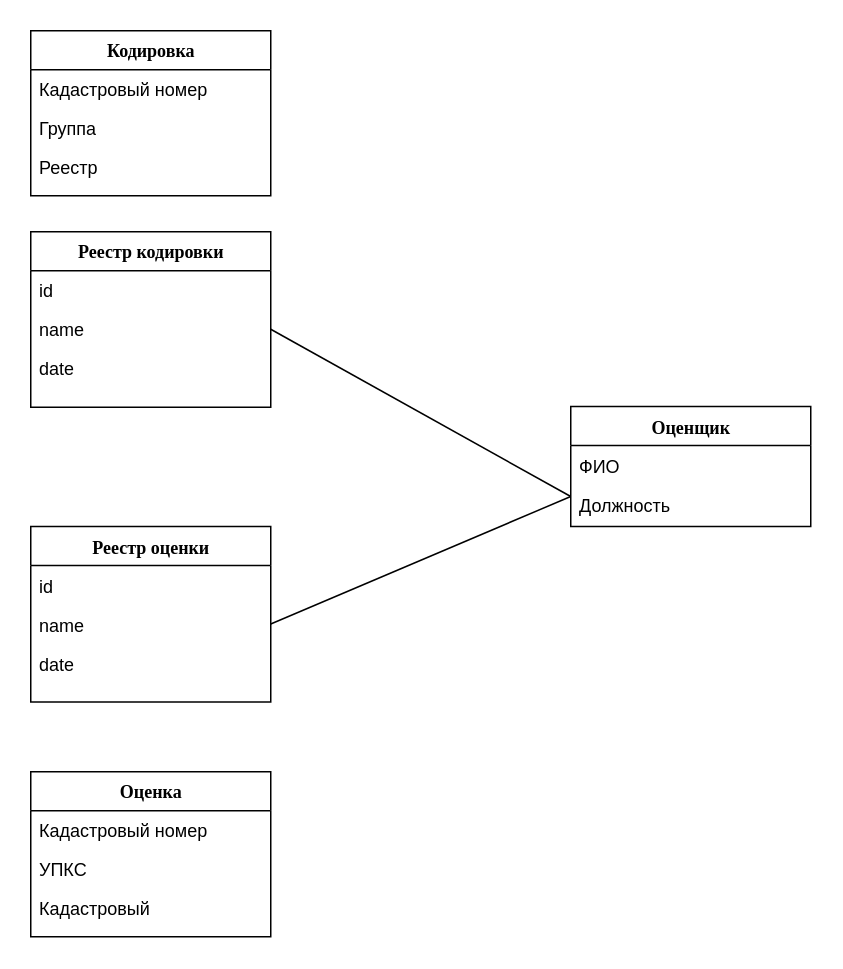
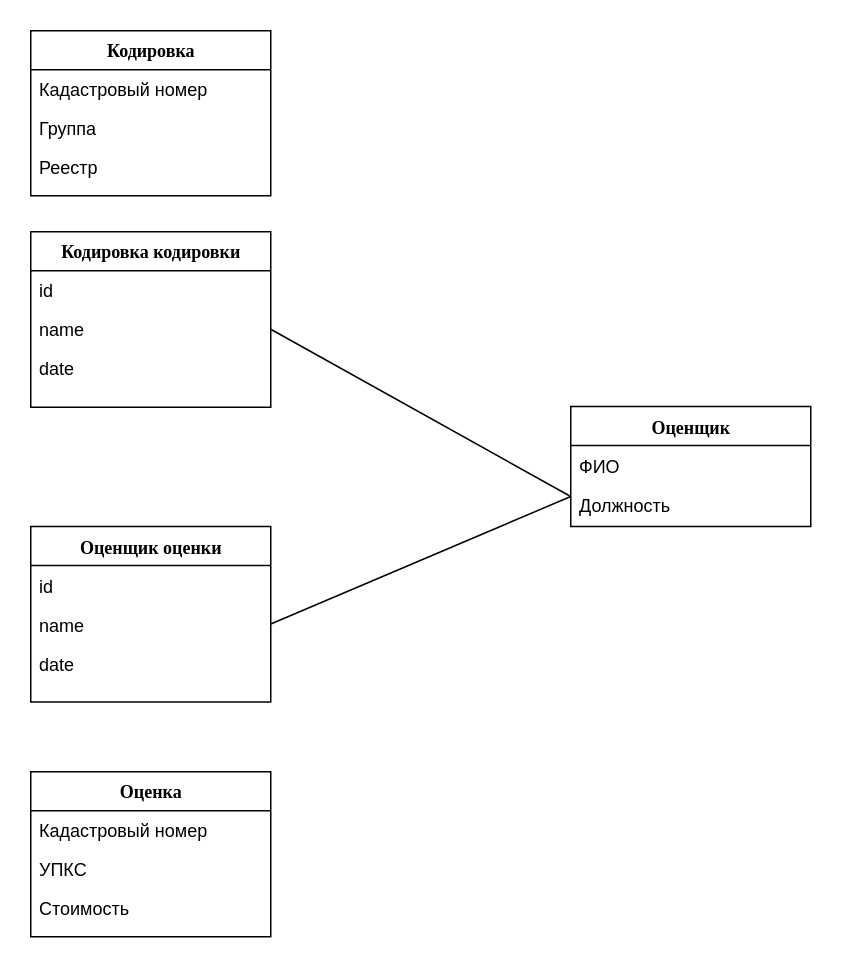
node "Реестр кодировки": label "Реестр кодировки" -> "Кодировка кодировки"
node "Реестр оценки": label "Реестр оценки" -> "Оценщик оценки"
node "Кадастровый": label "Кадастровый" -> "Стоимость"
